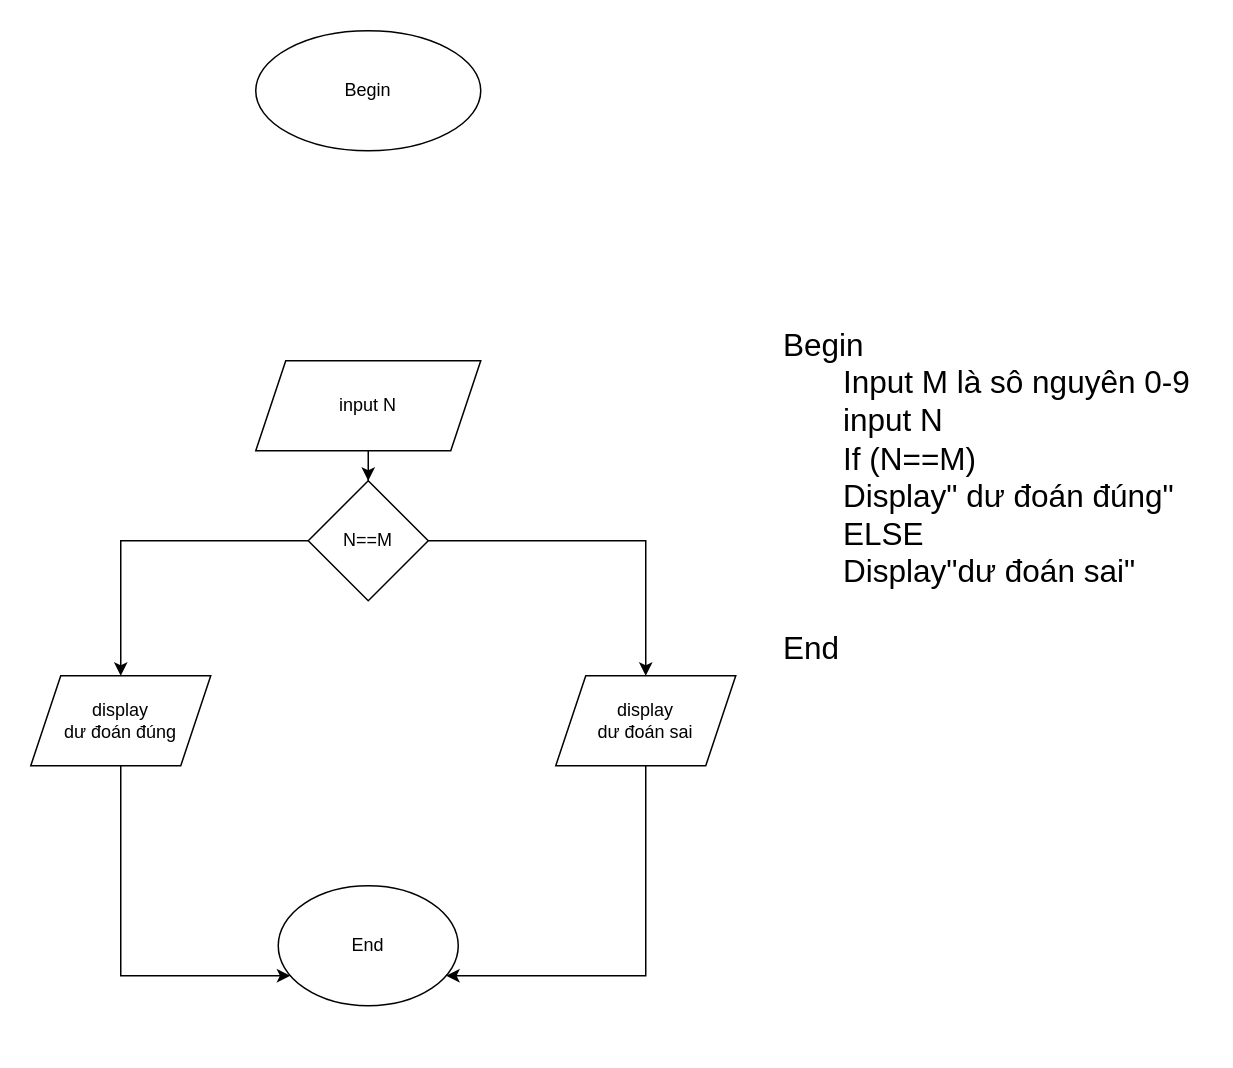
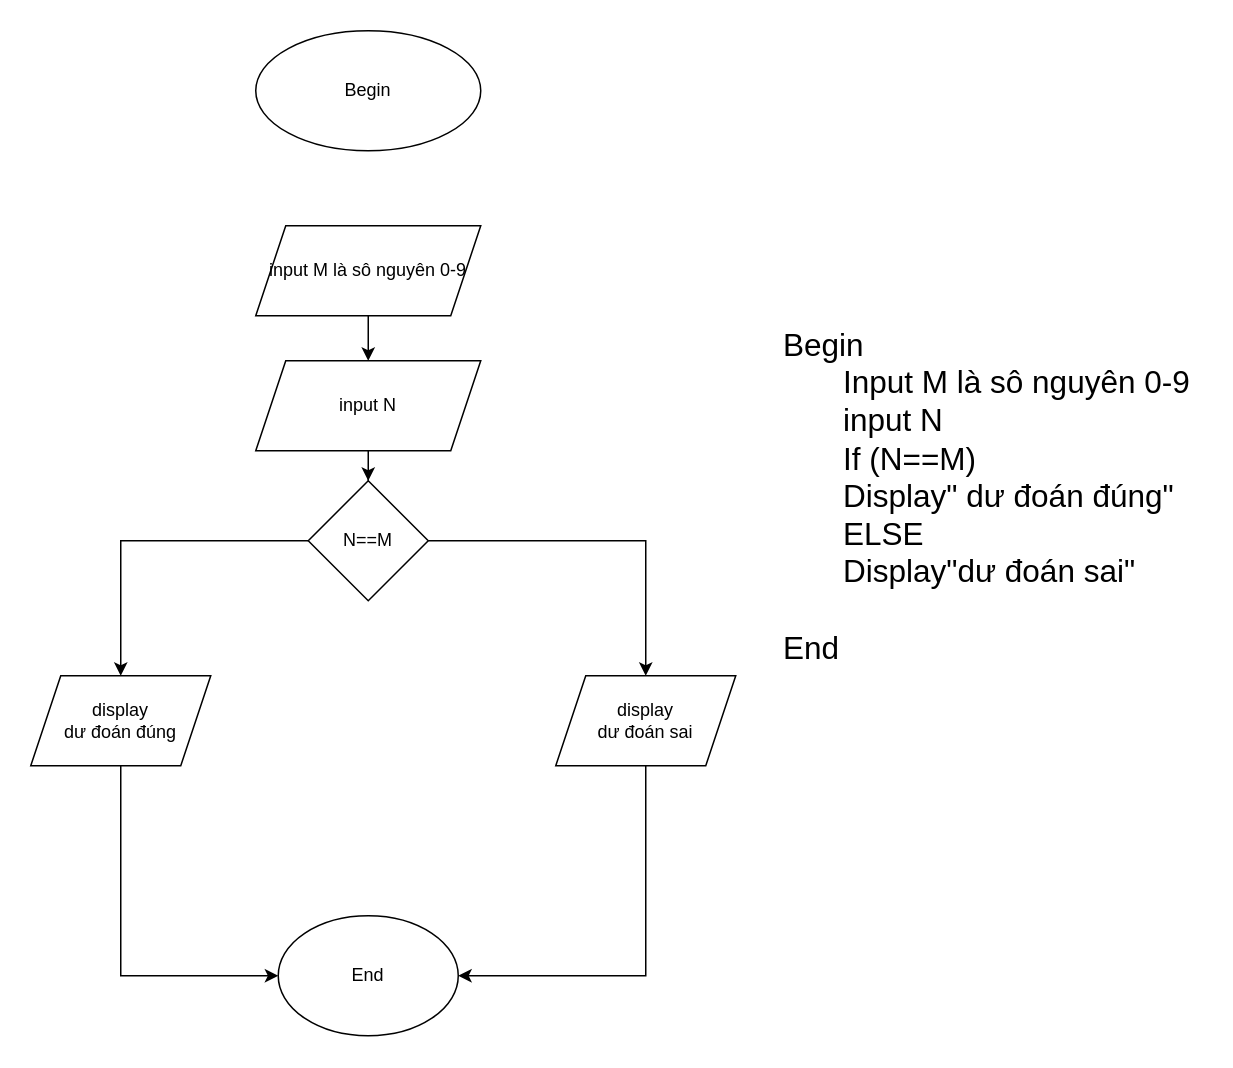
node "input M là sô nguyên 0-9": added
edge "input M là sô nguyên 0-9" -> "input N": added
node "End": moved (368, 946) -> (368, 976)
